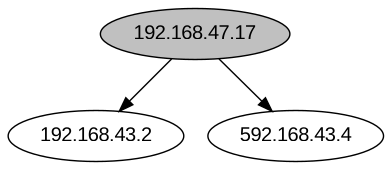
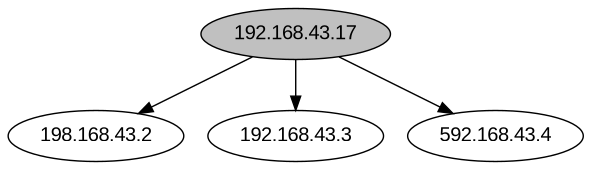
node "192.168.47.17": label "192.168.47.17" -> "192.168.43.17"
node "192.168.43.2": label "192.168.43.2" -> "198.168.43.2"
node "192.168.43.3": added
